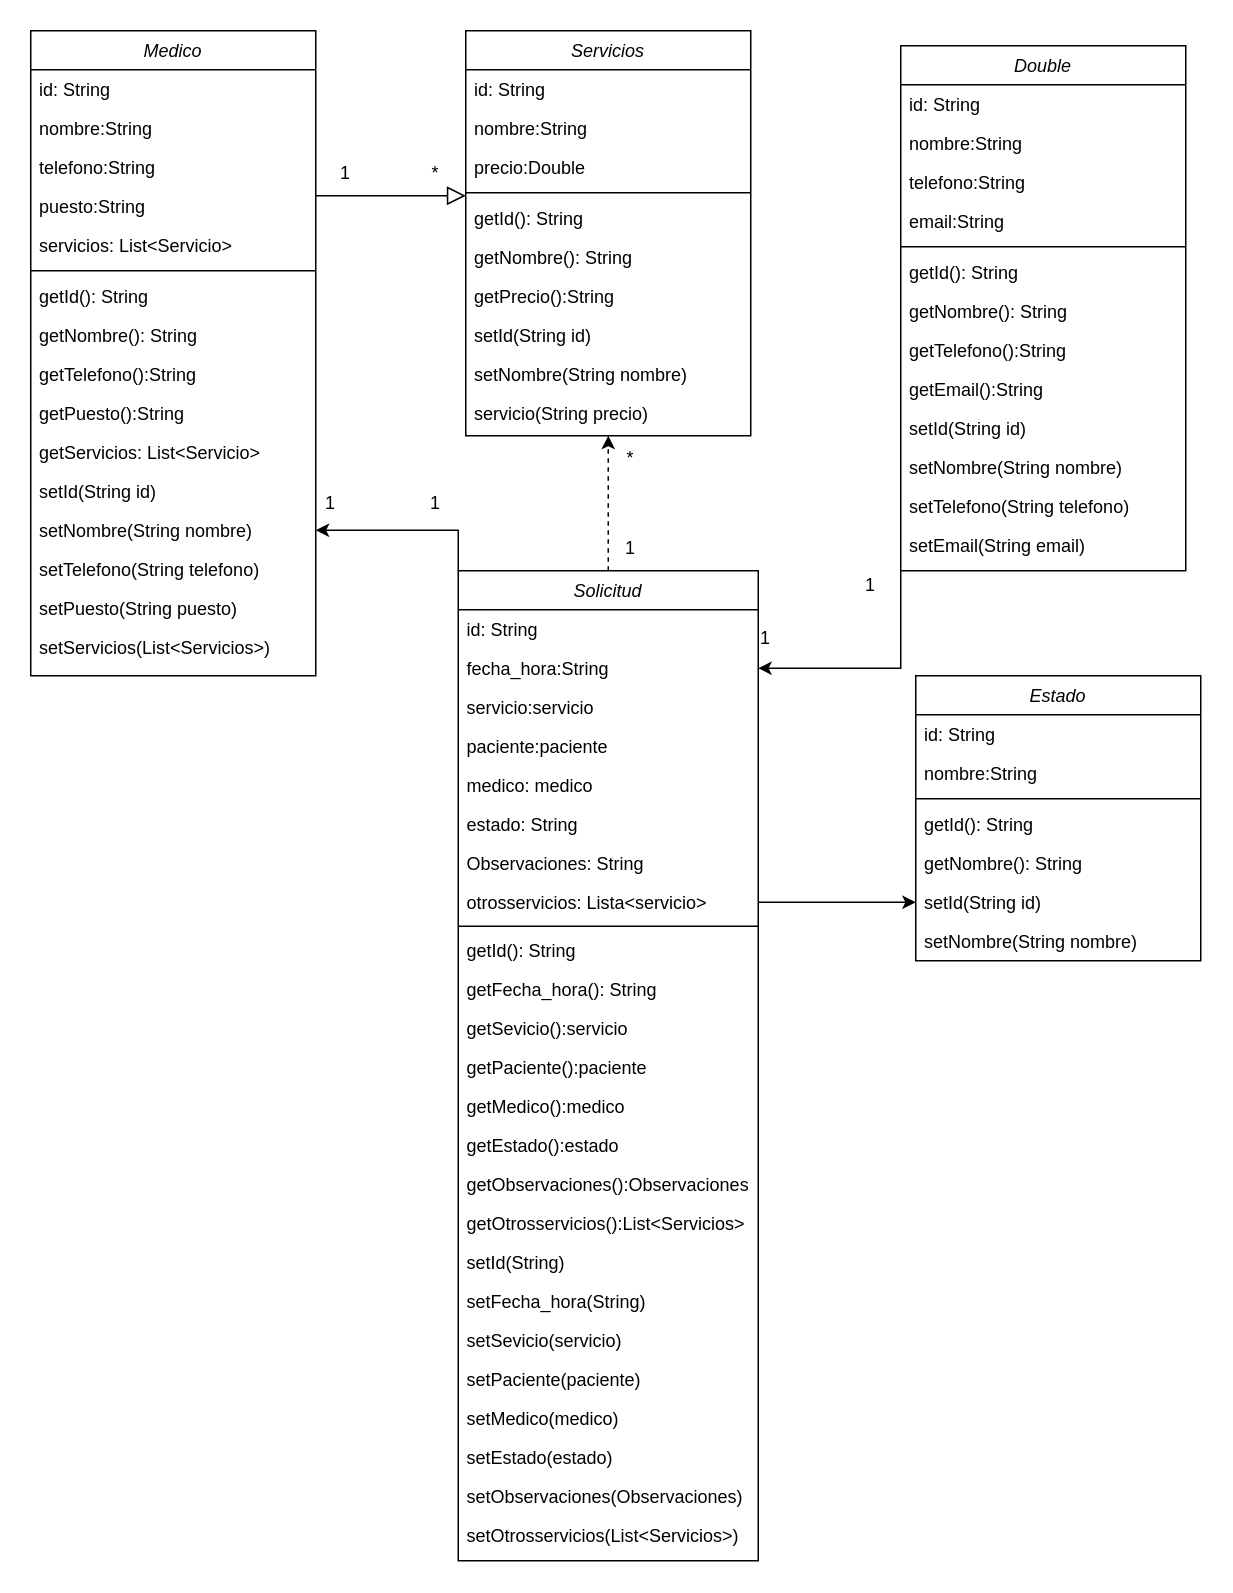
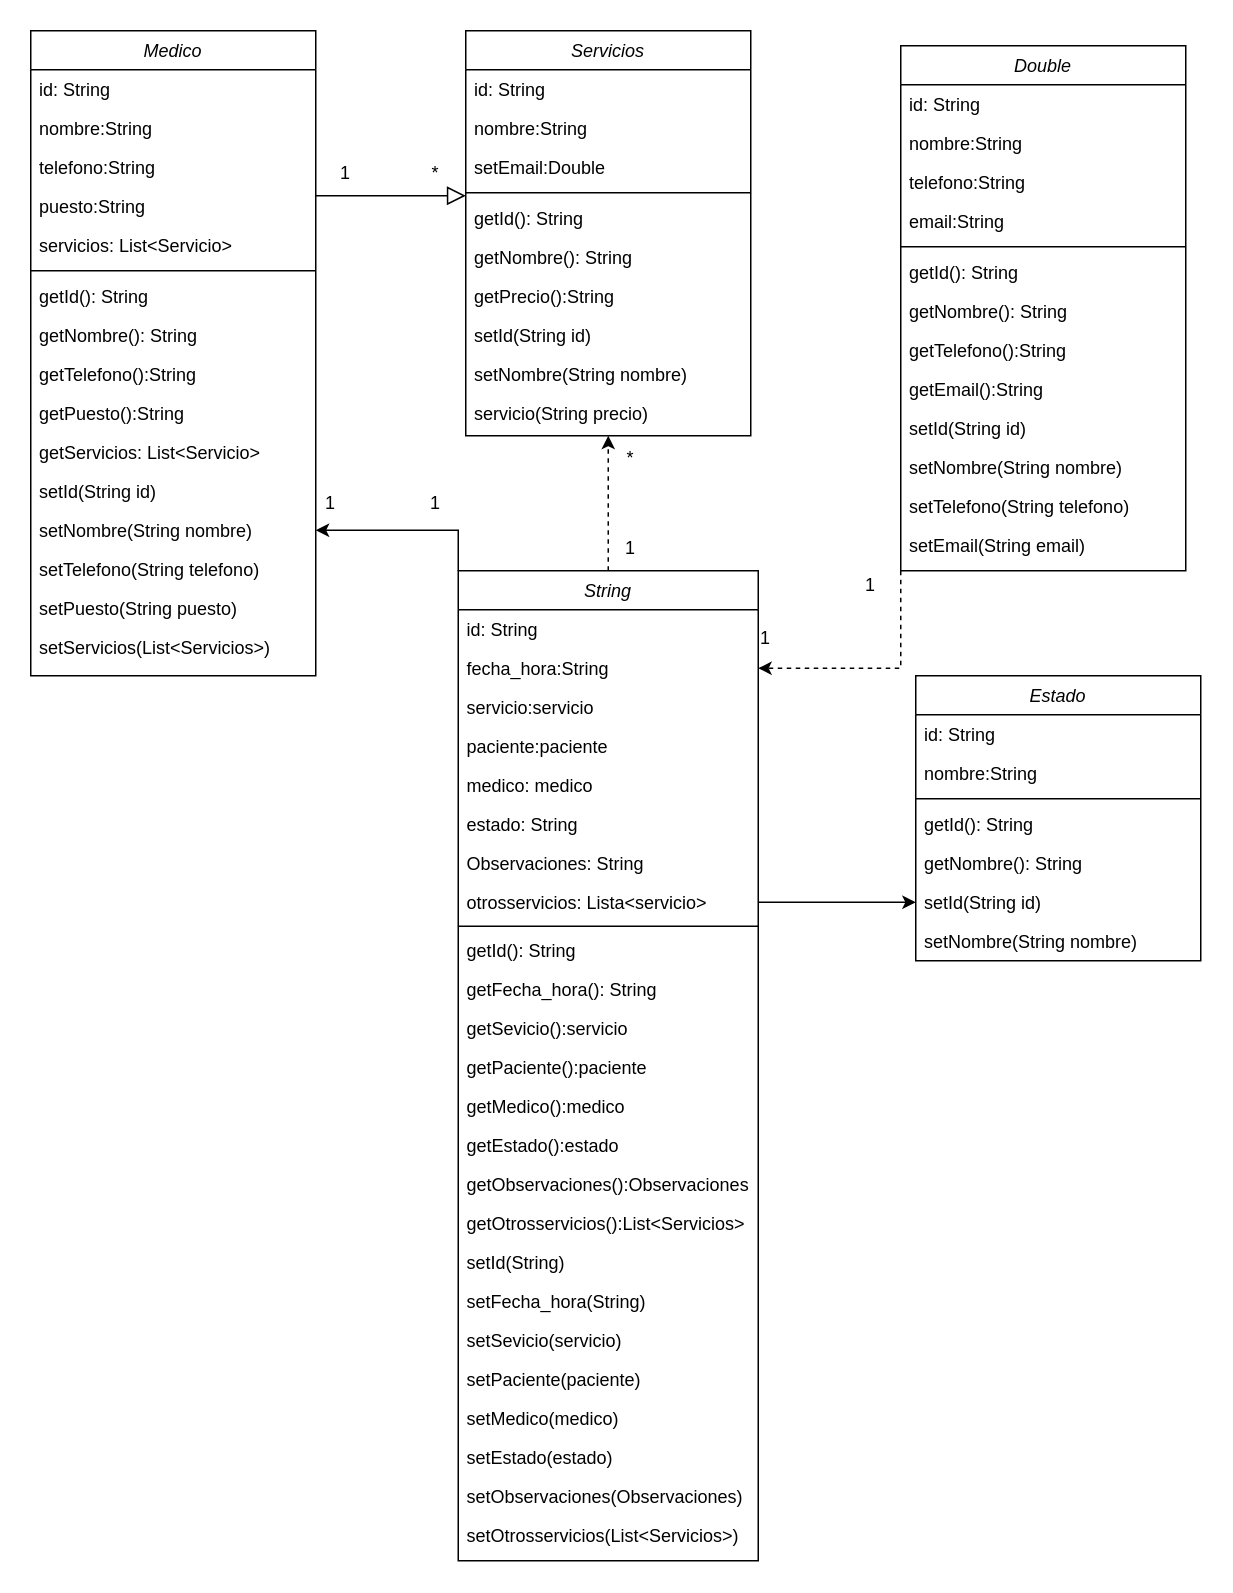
node "precio:Double": label "precio:Double" -> "setEmail:Double"
node "Solicitud": label "Solicitud" -> "String"
edge "Double" -> "fecha_hora:String": style solid -> dashed
